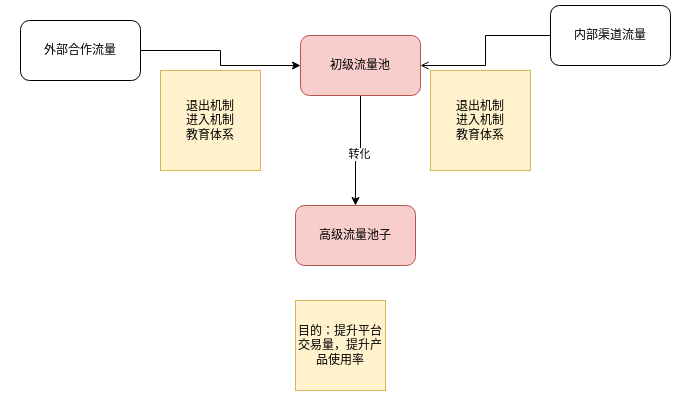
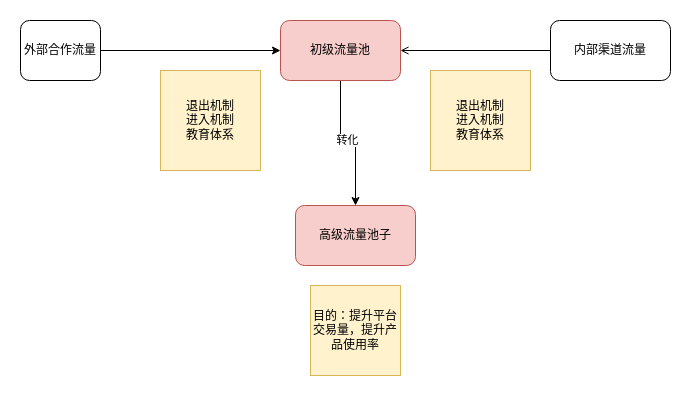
node "内部渠道流量": moved (611, 36) -> (611, 51)
node "外部合作流量": size 120x60 -> 80x60
node "初级流量池": moved (361, 66) -> (341, 51)
node "目的：提升平台交易量，提升产品使用率": moved (341, 346) -> (356, 331)
